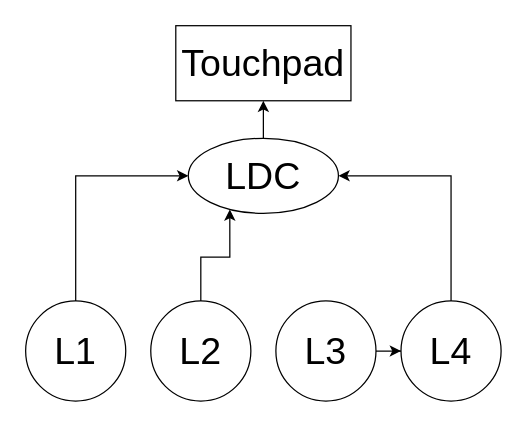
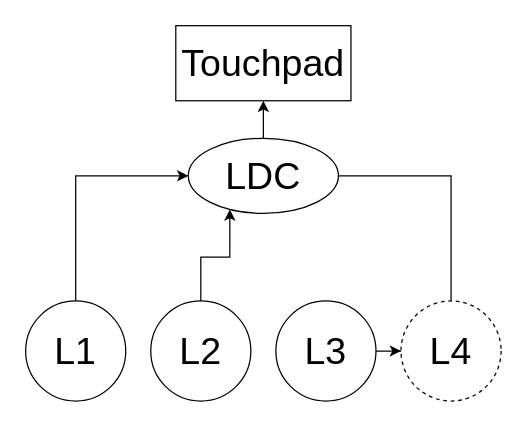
edge "L4" -> "LDC": arrowhead classic -> none
node "L4": style solid -> dashed
